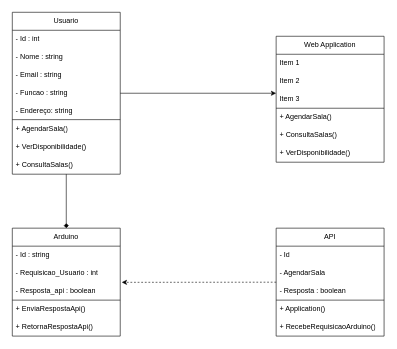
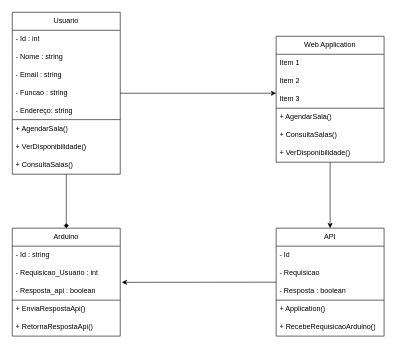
edge "Web Application" -> "API": added
node "- AgendarSala": label "- AgendarSala" -> "- Requisicao"
edge "API" -> "- Resposta_api : boolean": style dashed -> solid
